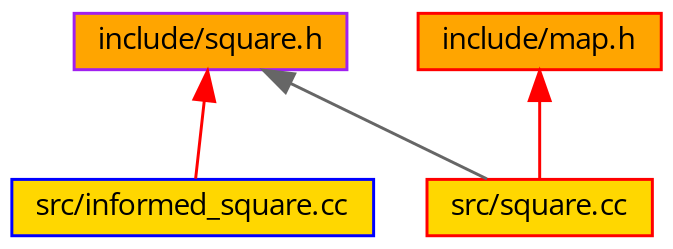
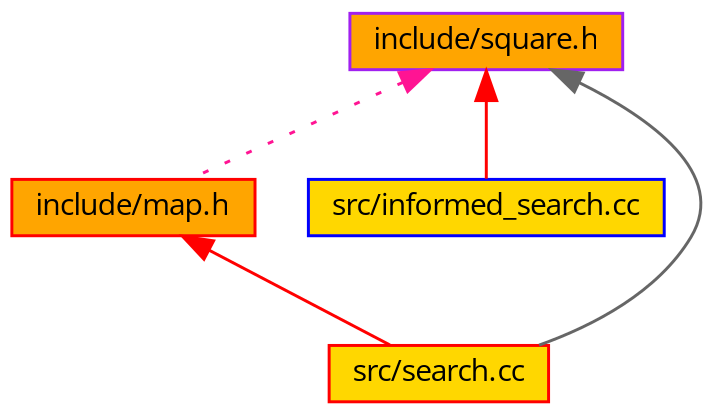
edge "include/map.h" -> "include/square.h": added
node "src/informed_square.cc": label "src/informed_square.cc" -> "src/informed_search.cc"
node "src/square.cc": label "src/square.cc" -> "src/search.cc"
